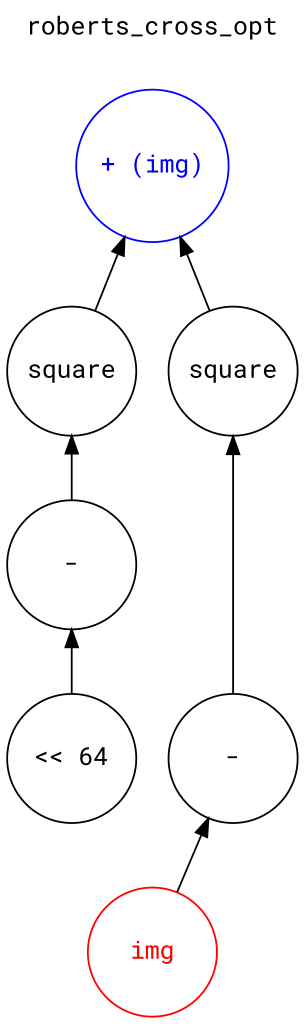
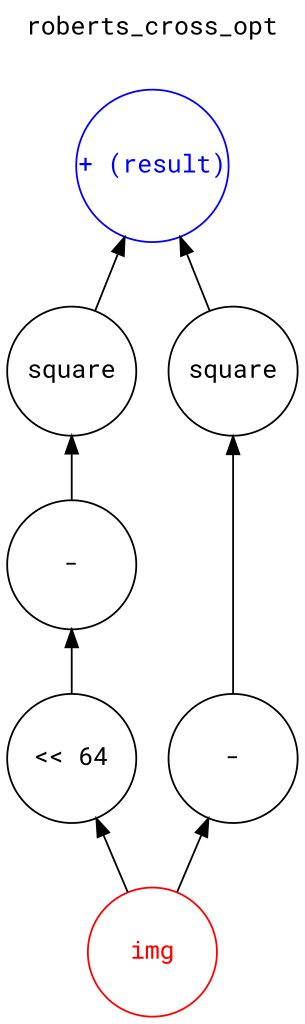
node "+ (img)": label "+ (img)" -> "+ (result)"
edge "img" -> "<< 64": added
